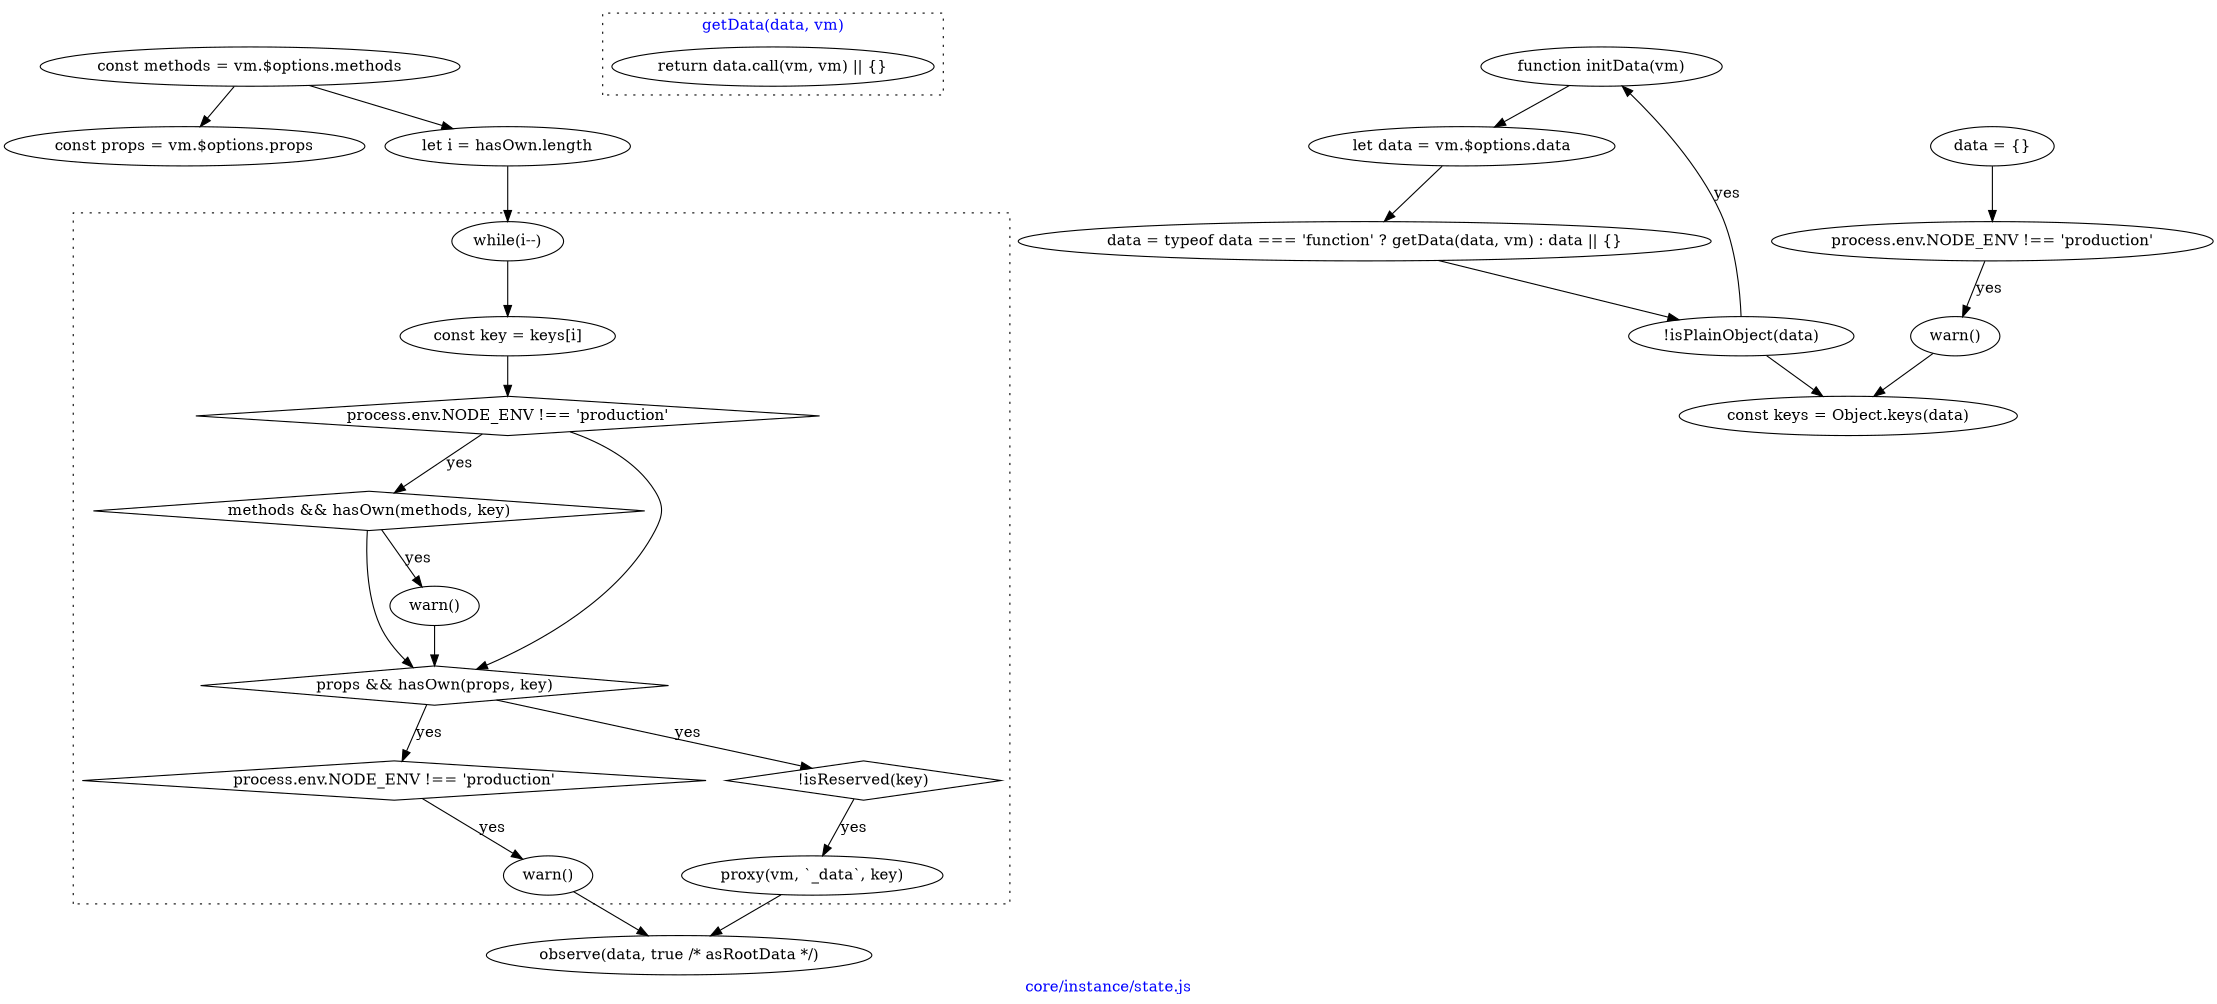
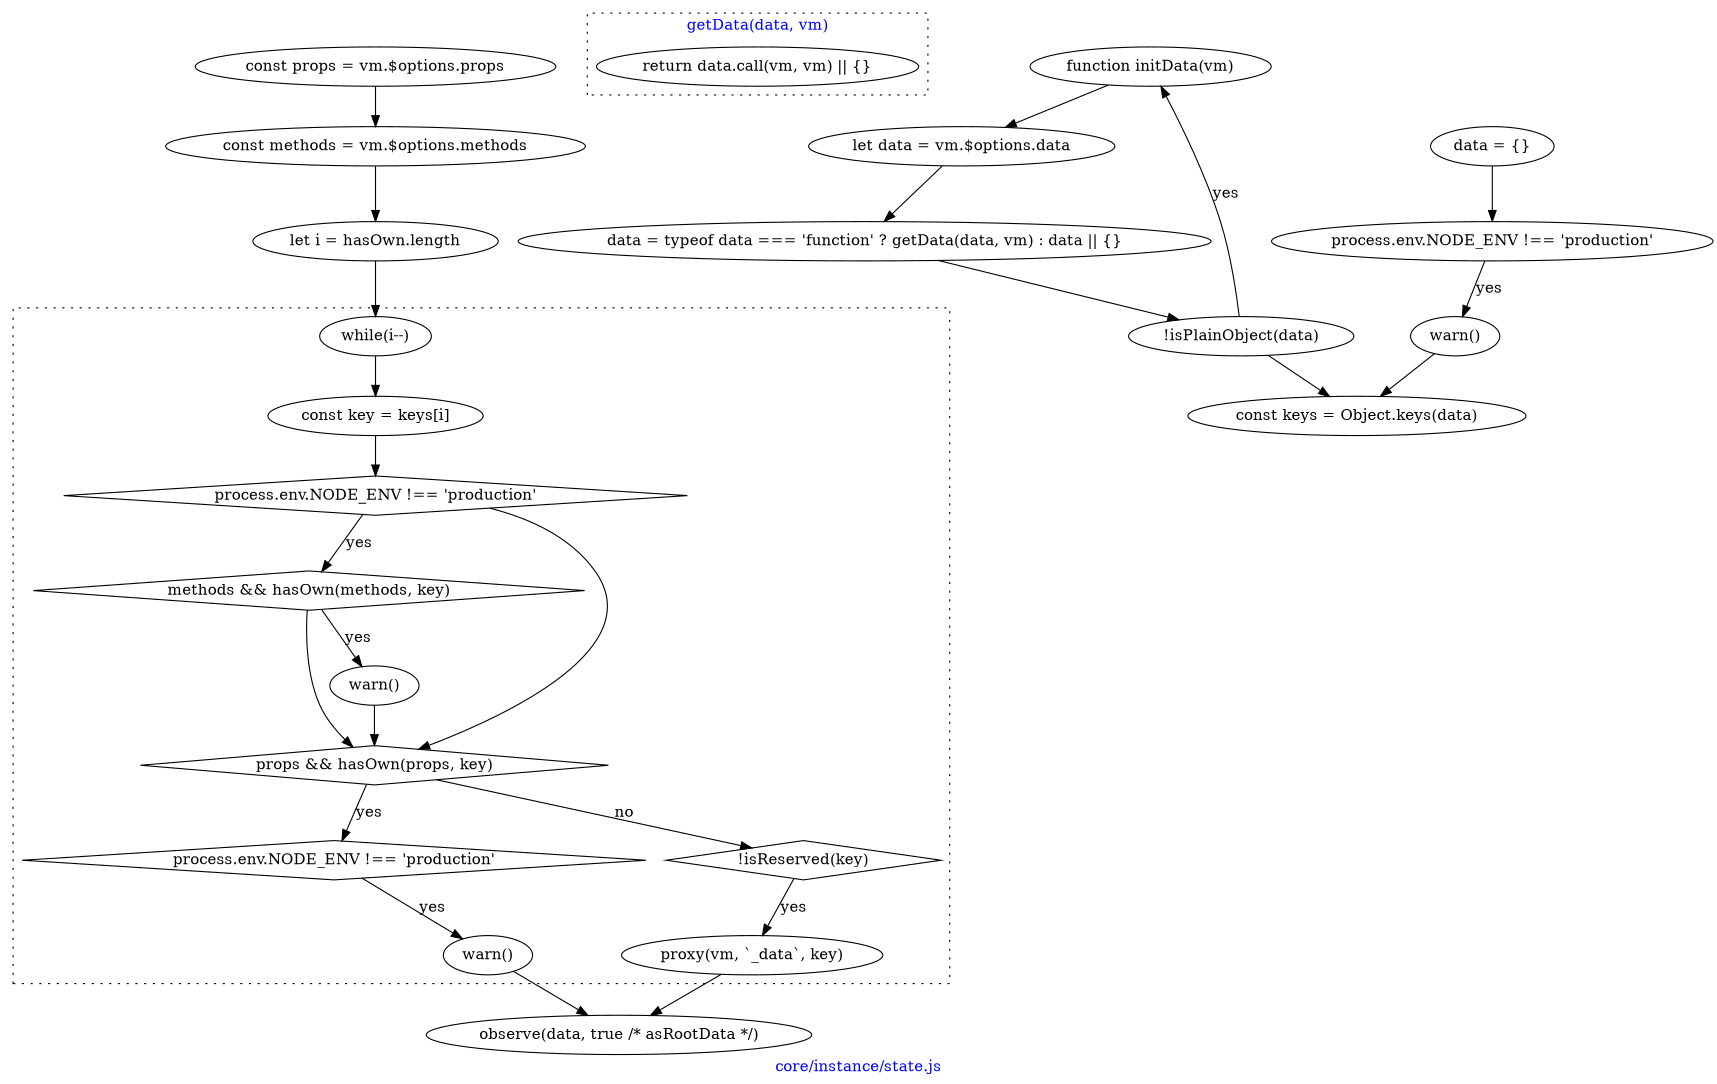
edge "const methods = vm.$options.methods" -> "const props = vm.$options.props": reversed
edge "props && hasOwn(props, key)" -> "!isReserved(key)": label "yes" -> "no"
